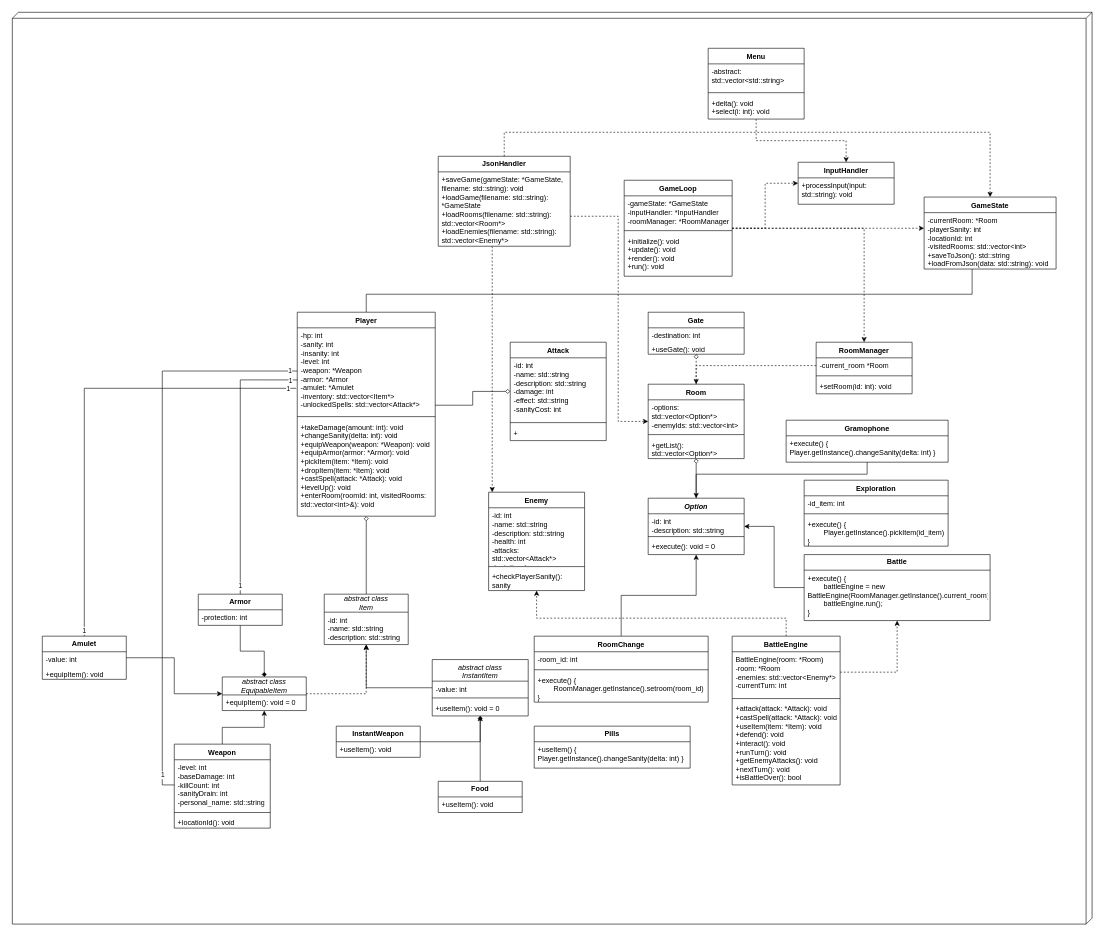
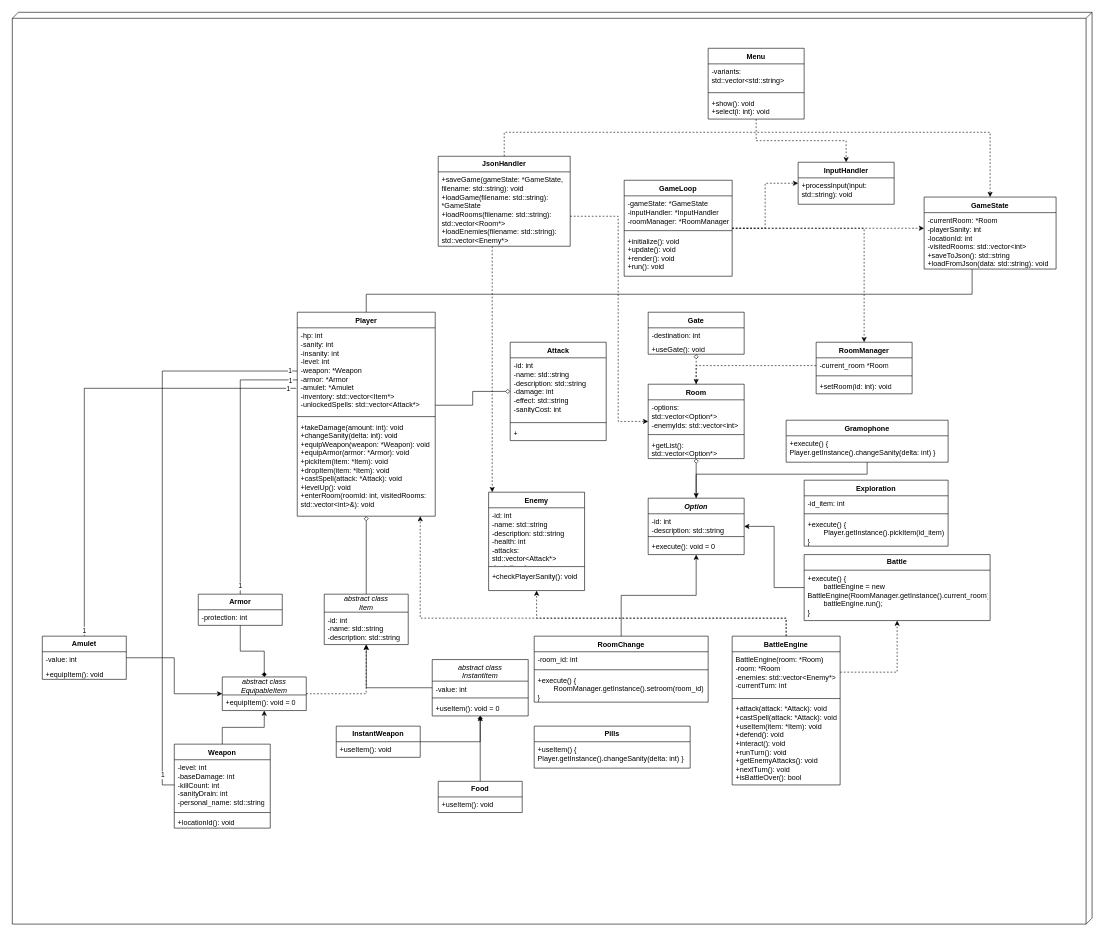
node "-abstract: std::vector<std::string>": label "-abstract: std::vector<std::string>" -> "-variants: std::vector<std::string>"
node "+delta(): void +select(i: int): void": label "+delta(): void +select(i: int): void" -> "+show(): void +select(i: int): void"
edge "BattleEngine" -> "Player": added
node "+checkPlayerSanity(): sanity": label "+checkPlayerSanity(): sanity" -> "+checkPlayerSanity(): void"
